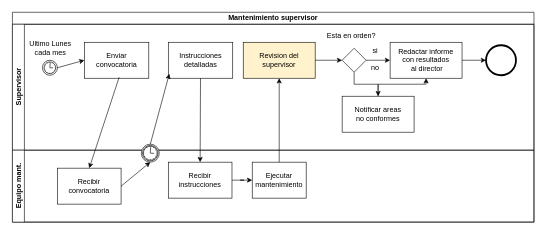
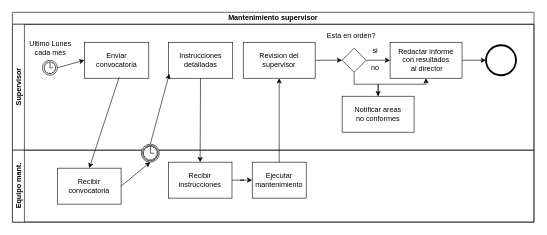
node "Revision del supervisor": fillcolor #fff2cc -> #ffffff
